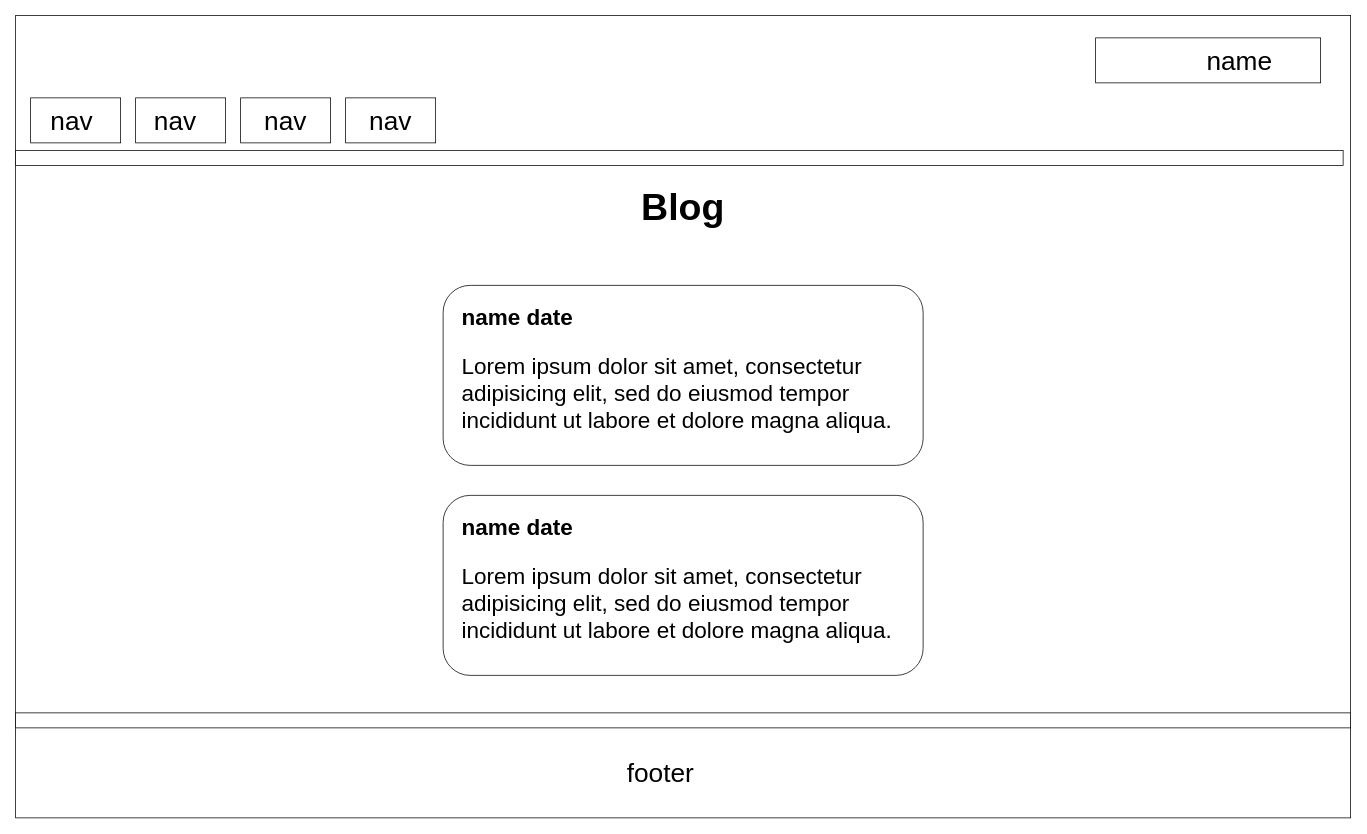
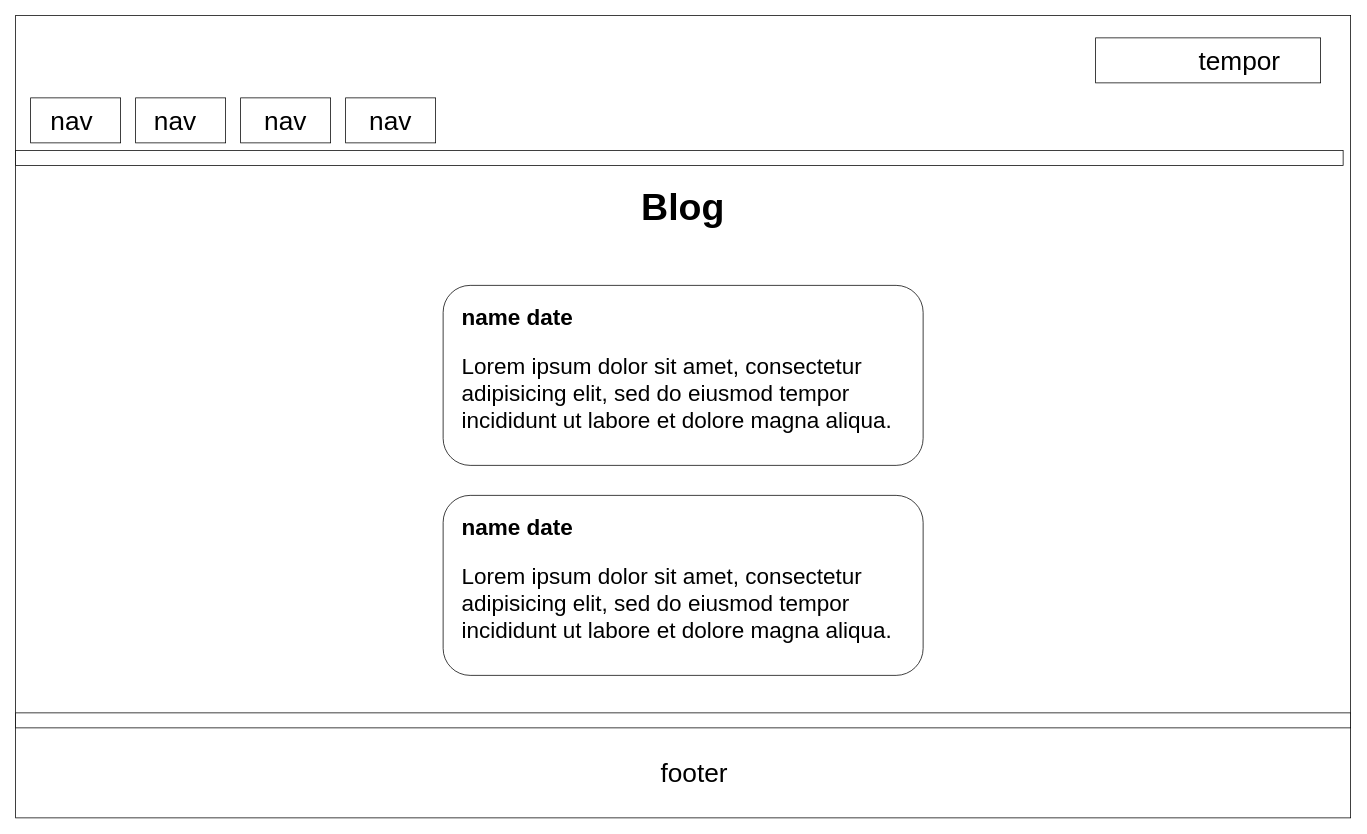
node "name": label "name" -> "tempor"
node "footer": moved (660, 773) -> (694, 773)
